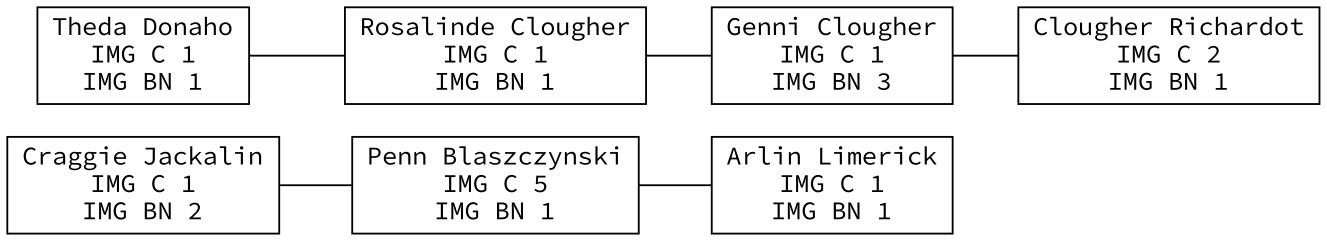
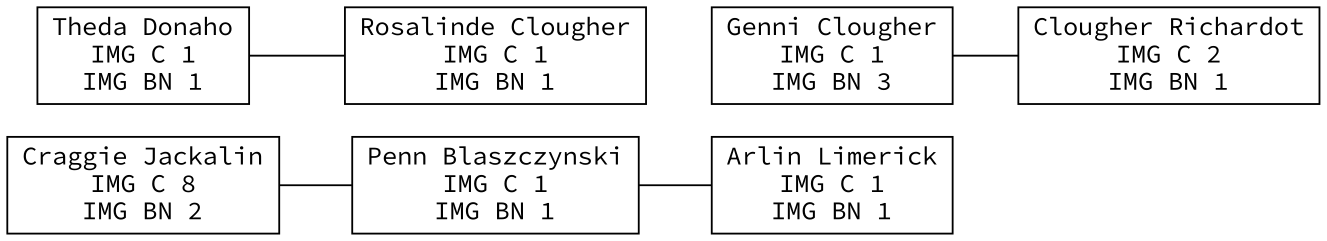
edge "Rosalinde Clougher IMG C 1 IMG BN 1" -- "Genni Clougher IMG C 1 IMG BN 3": removed
node "Craggie Jackalin IMG C 1 IMG BN 2": label "Craggie Jackalin IMG C 1 IMG BN 2" -> "Craggie Jackalin IMG C 8 IMG BN 2"
node "Penn Blaszczynski IMG C 5 IMG BN 1": label "Penn Blaszczynski IMG C 5 IMG BN 1" -> "Penn Blaszczynski IMG C 1 IMG BN 1"
